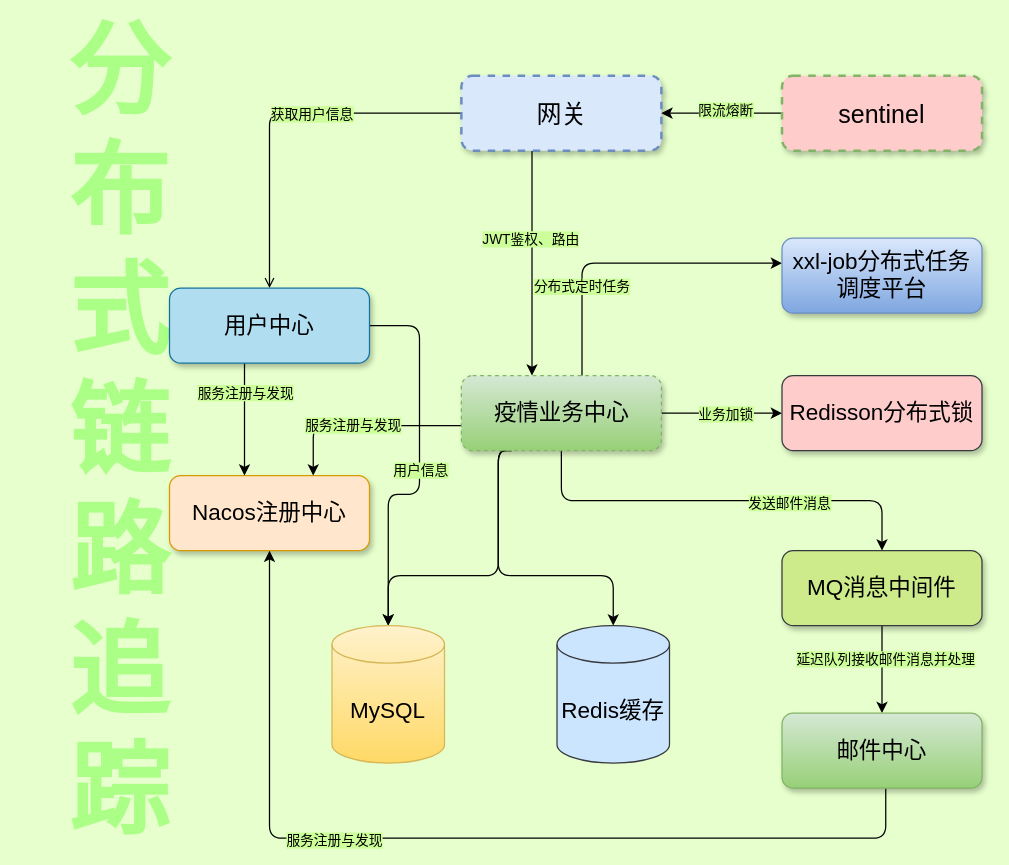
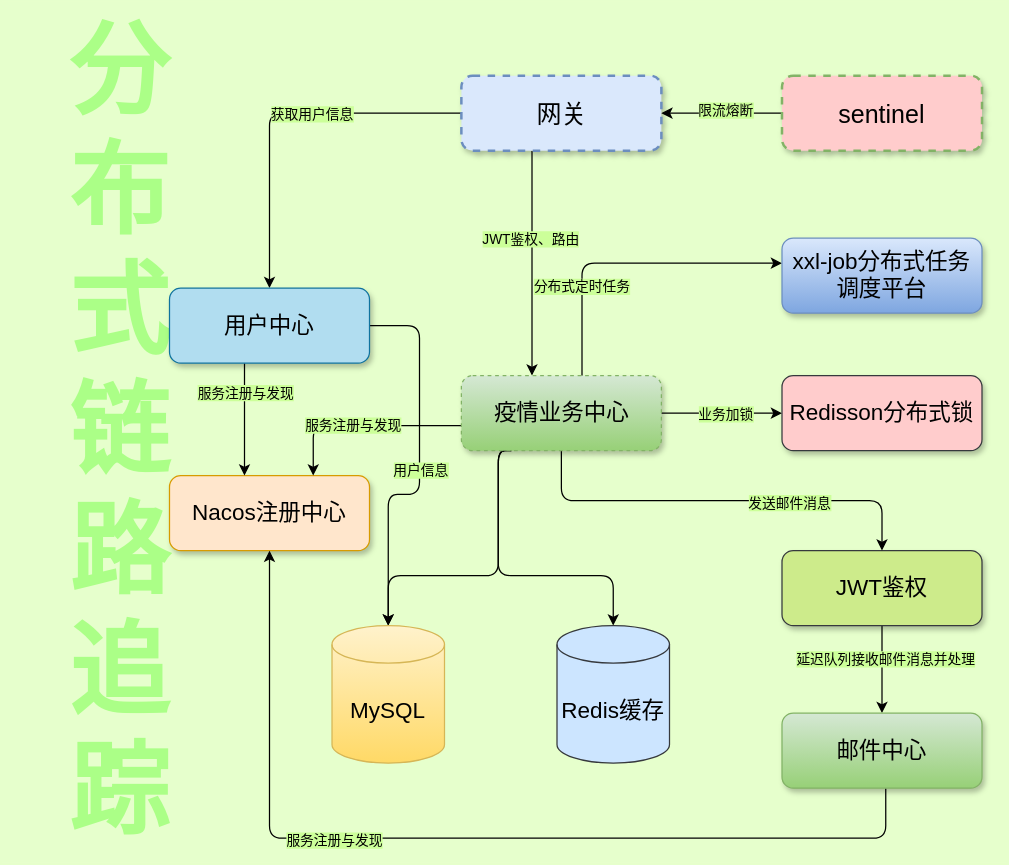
edge "网关" -> "用户中心": arrowhead open -> classic
node "MQ消息中间件": label "MQ消息中间件" -> "JWT鉴权"
